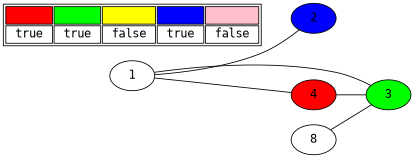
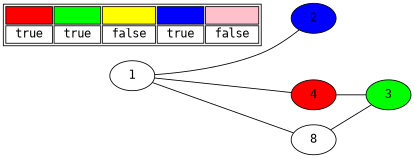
edge "1" -- "3": now "1" -- "8"
